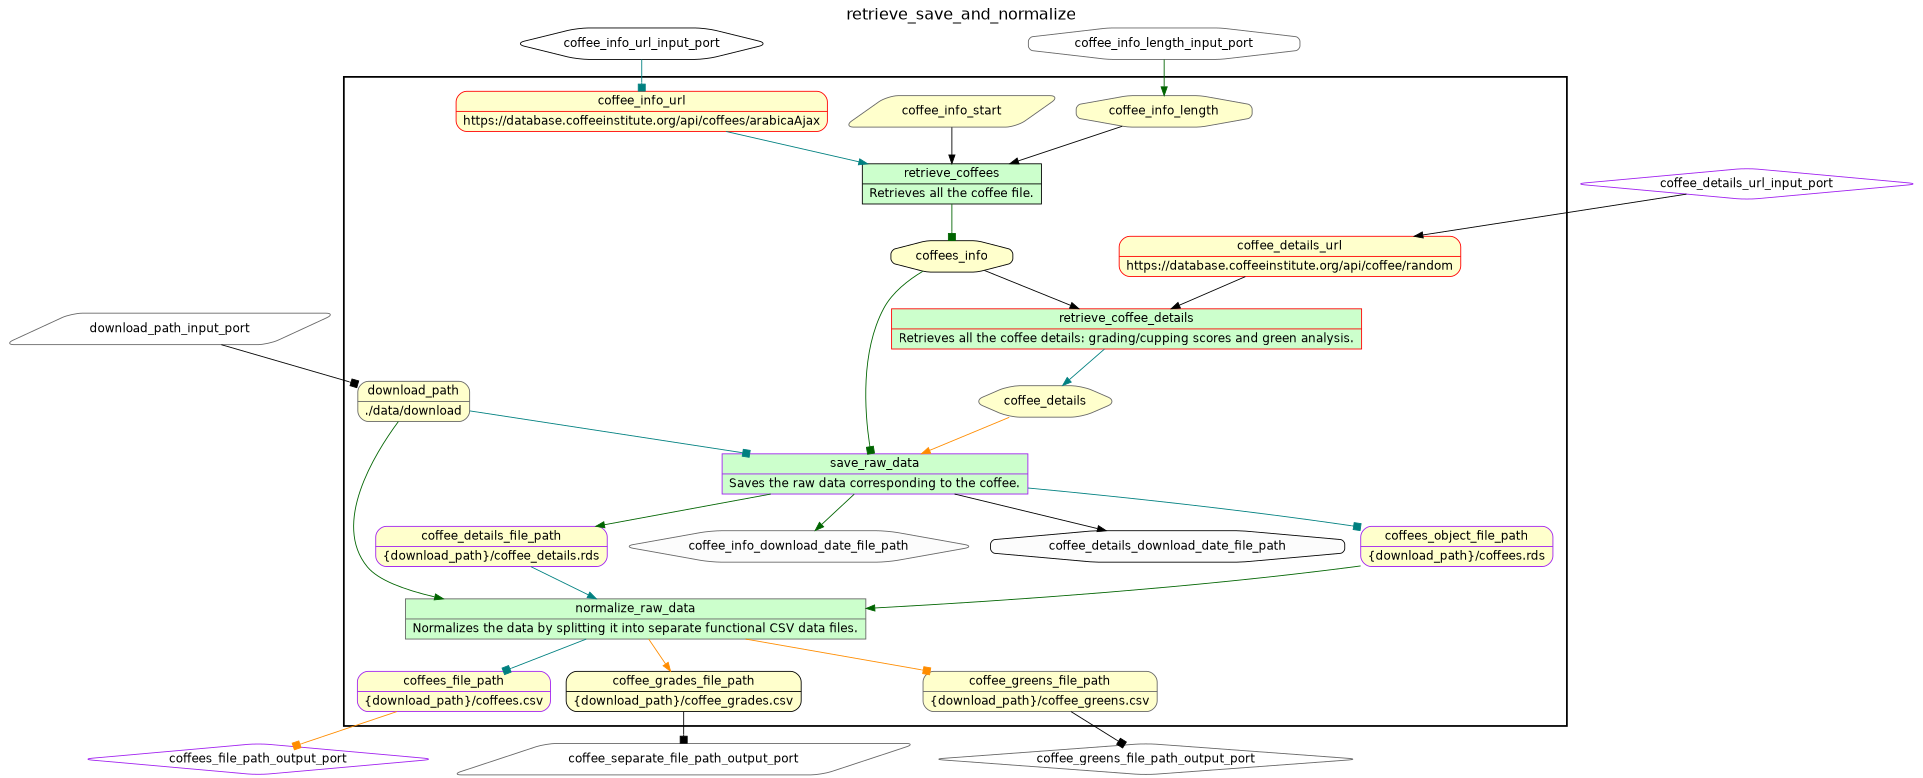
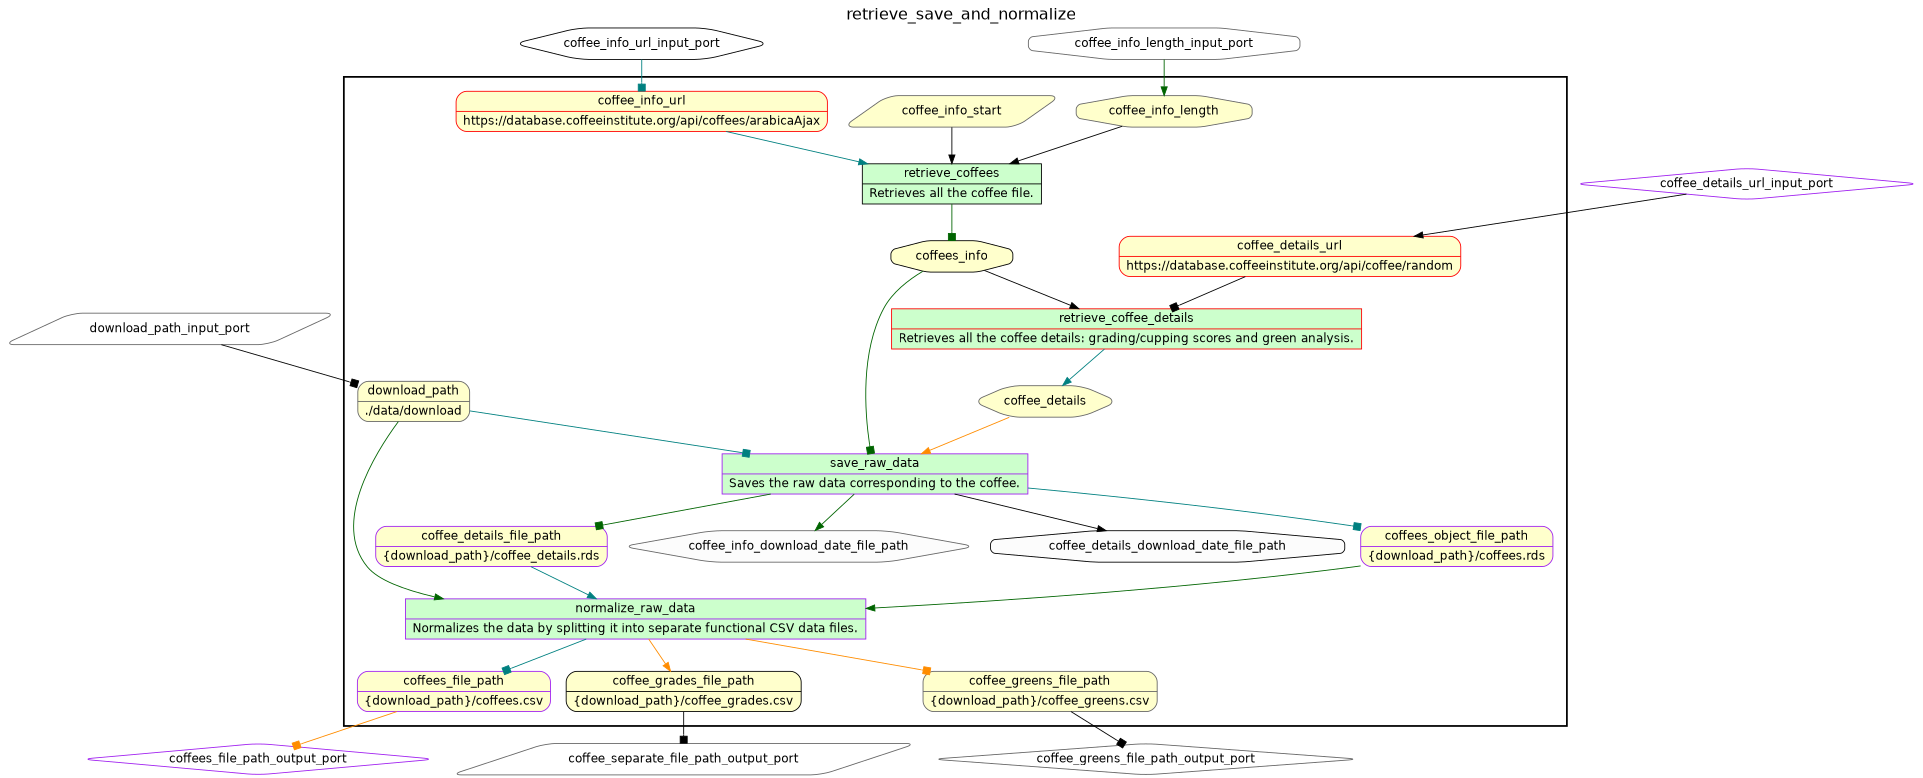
edge "coffee_details_url" -> "retrieve_coffee_details": arrowhead normal -> box
edge "save_raw_data" -> "coffee_details_file_path": arrowhead normal -> box
node "normalize_raw_data": color gray40 -> purple
